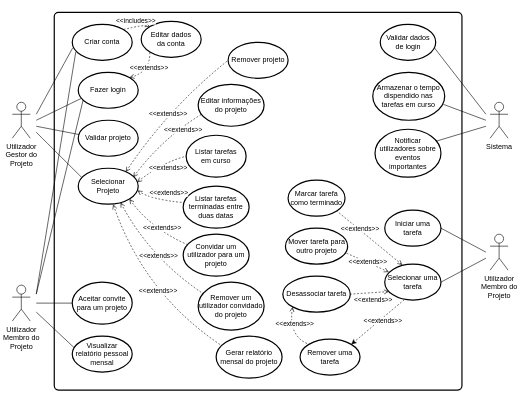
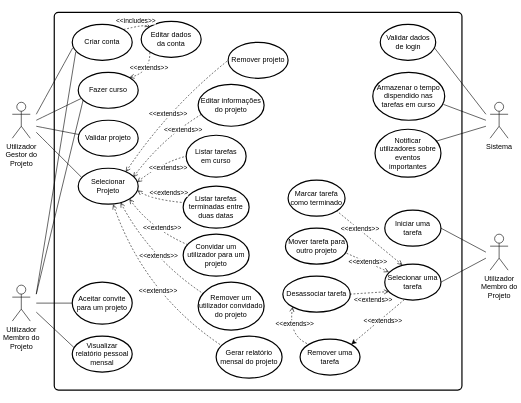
node "Fazer login": label "Fazer login" -> "Fazer curso"
